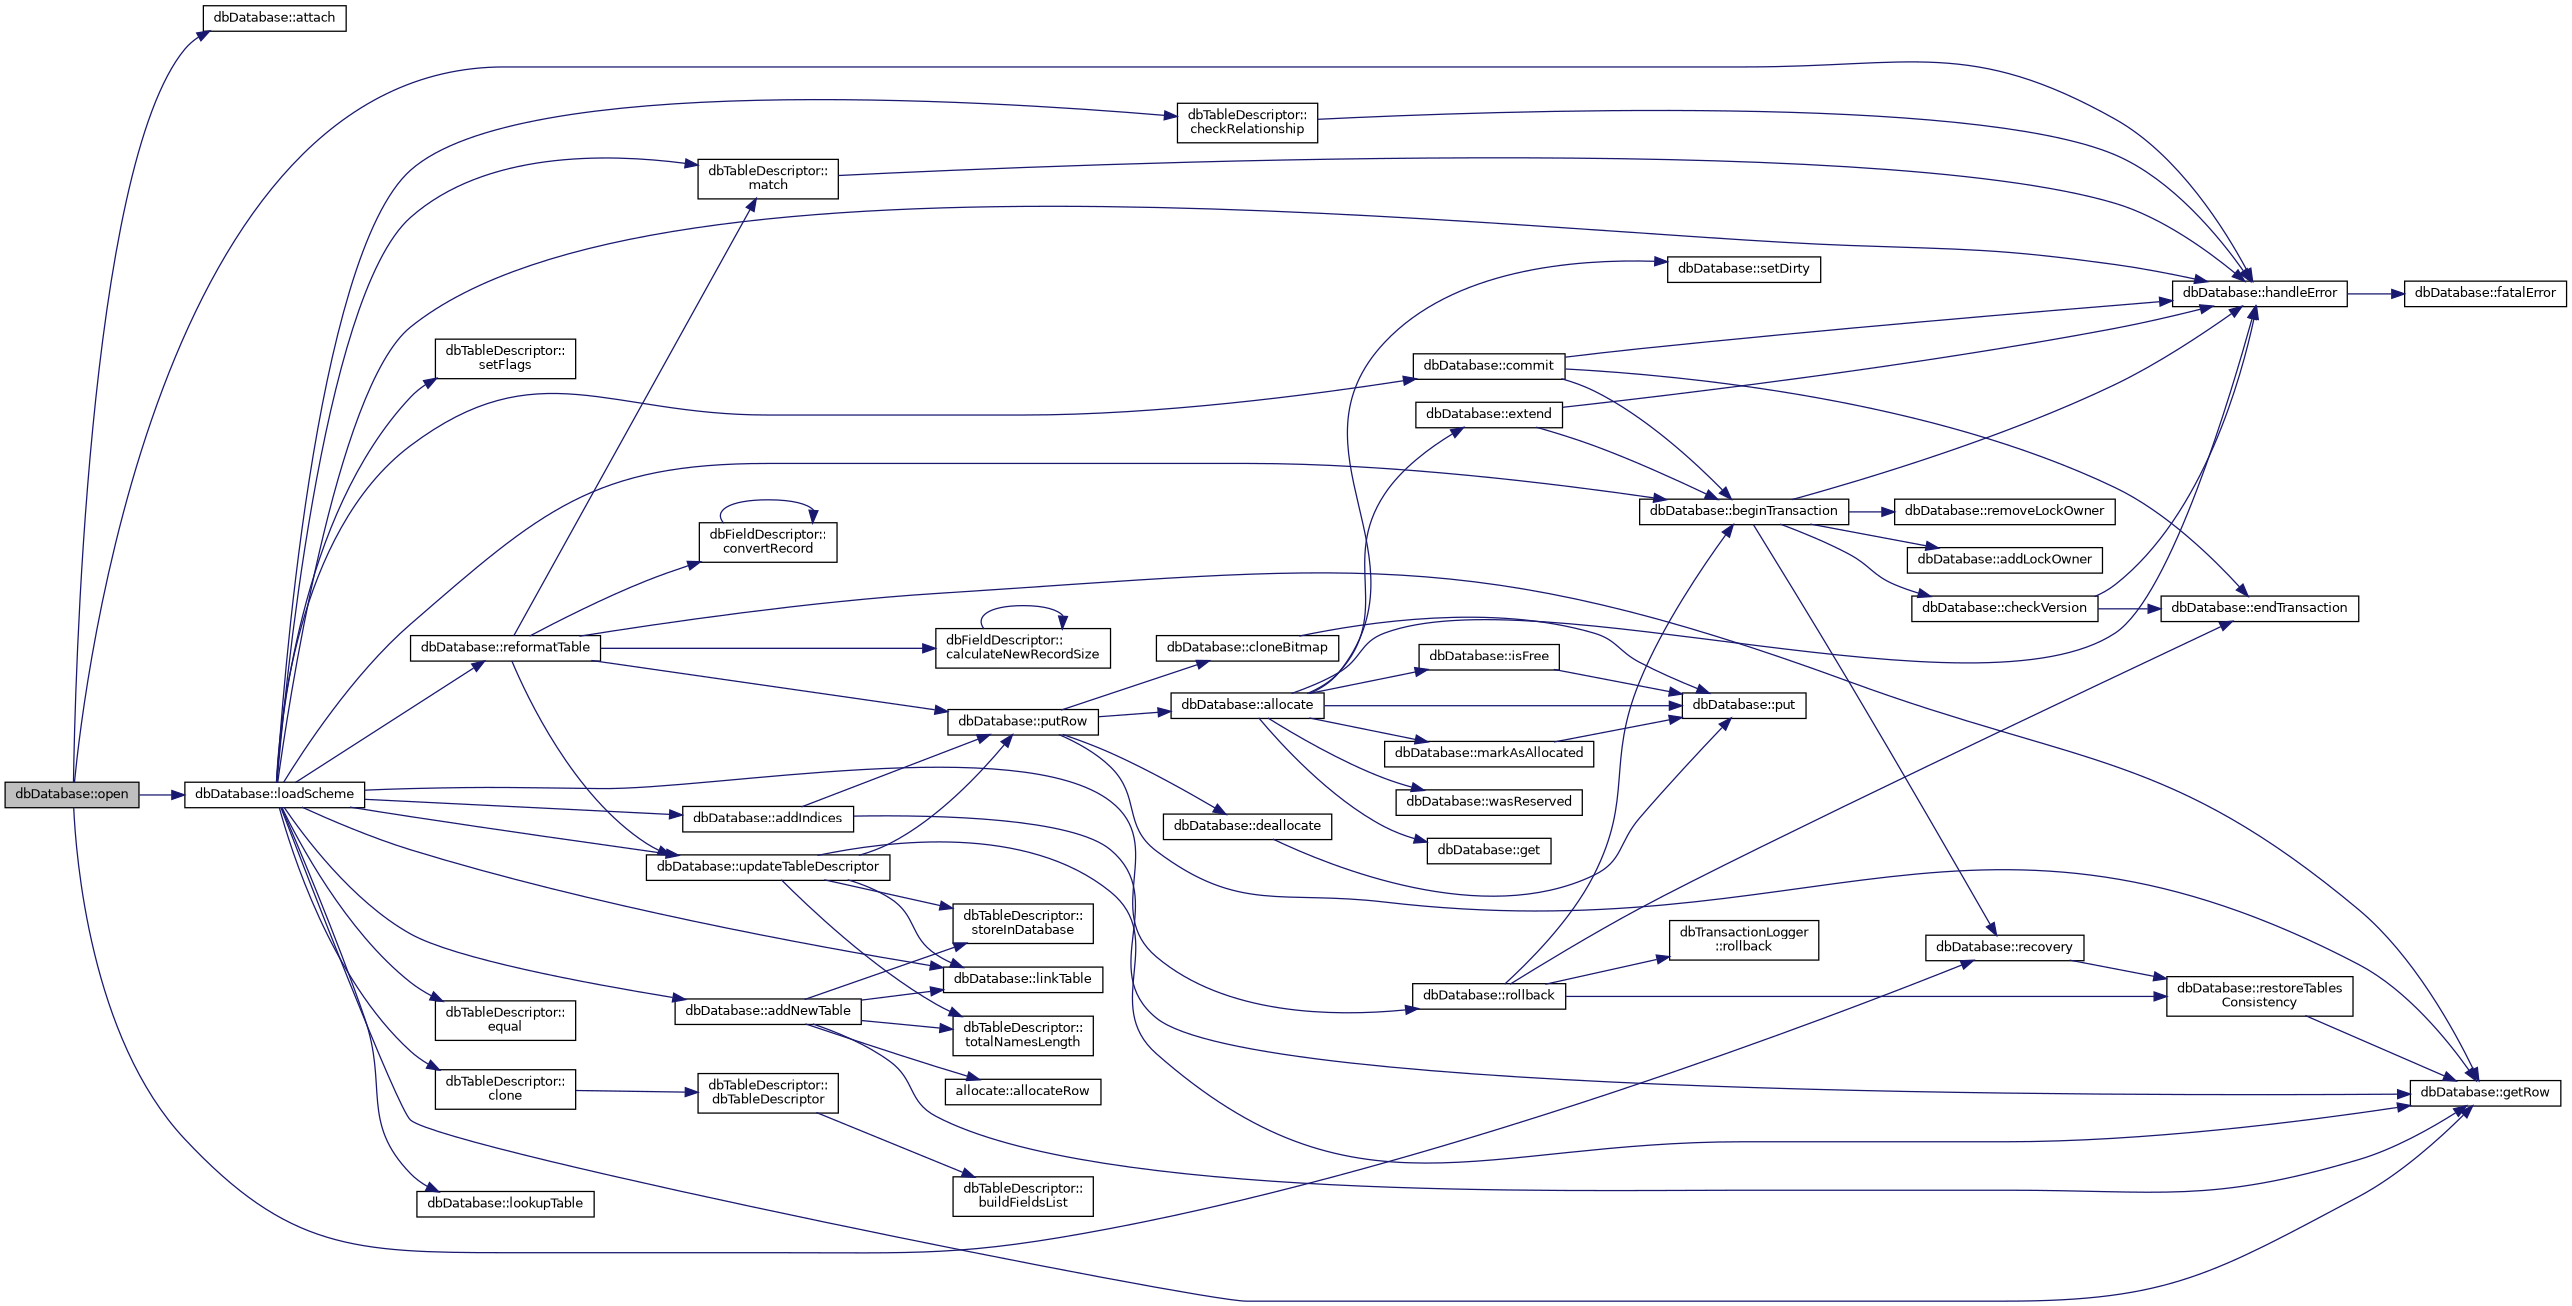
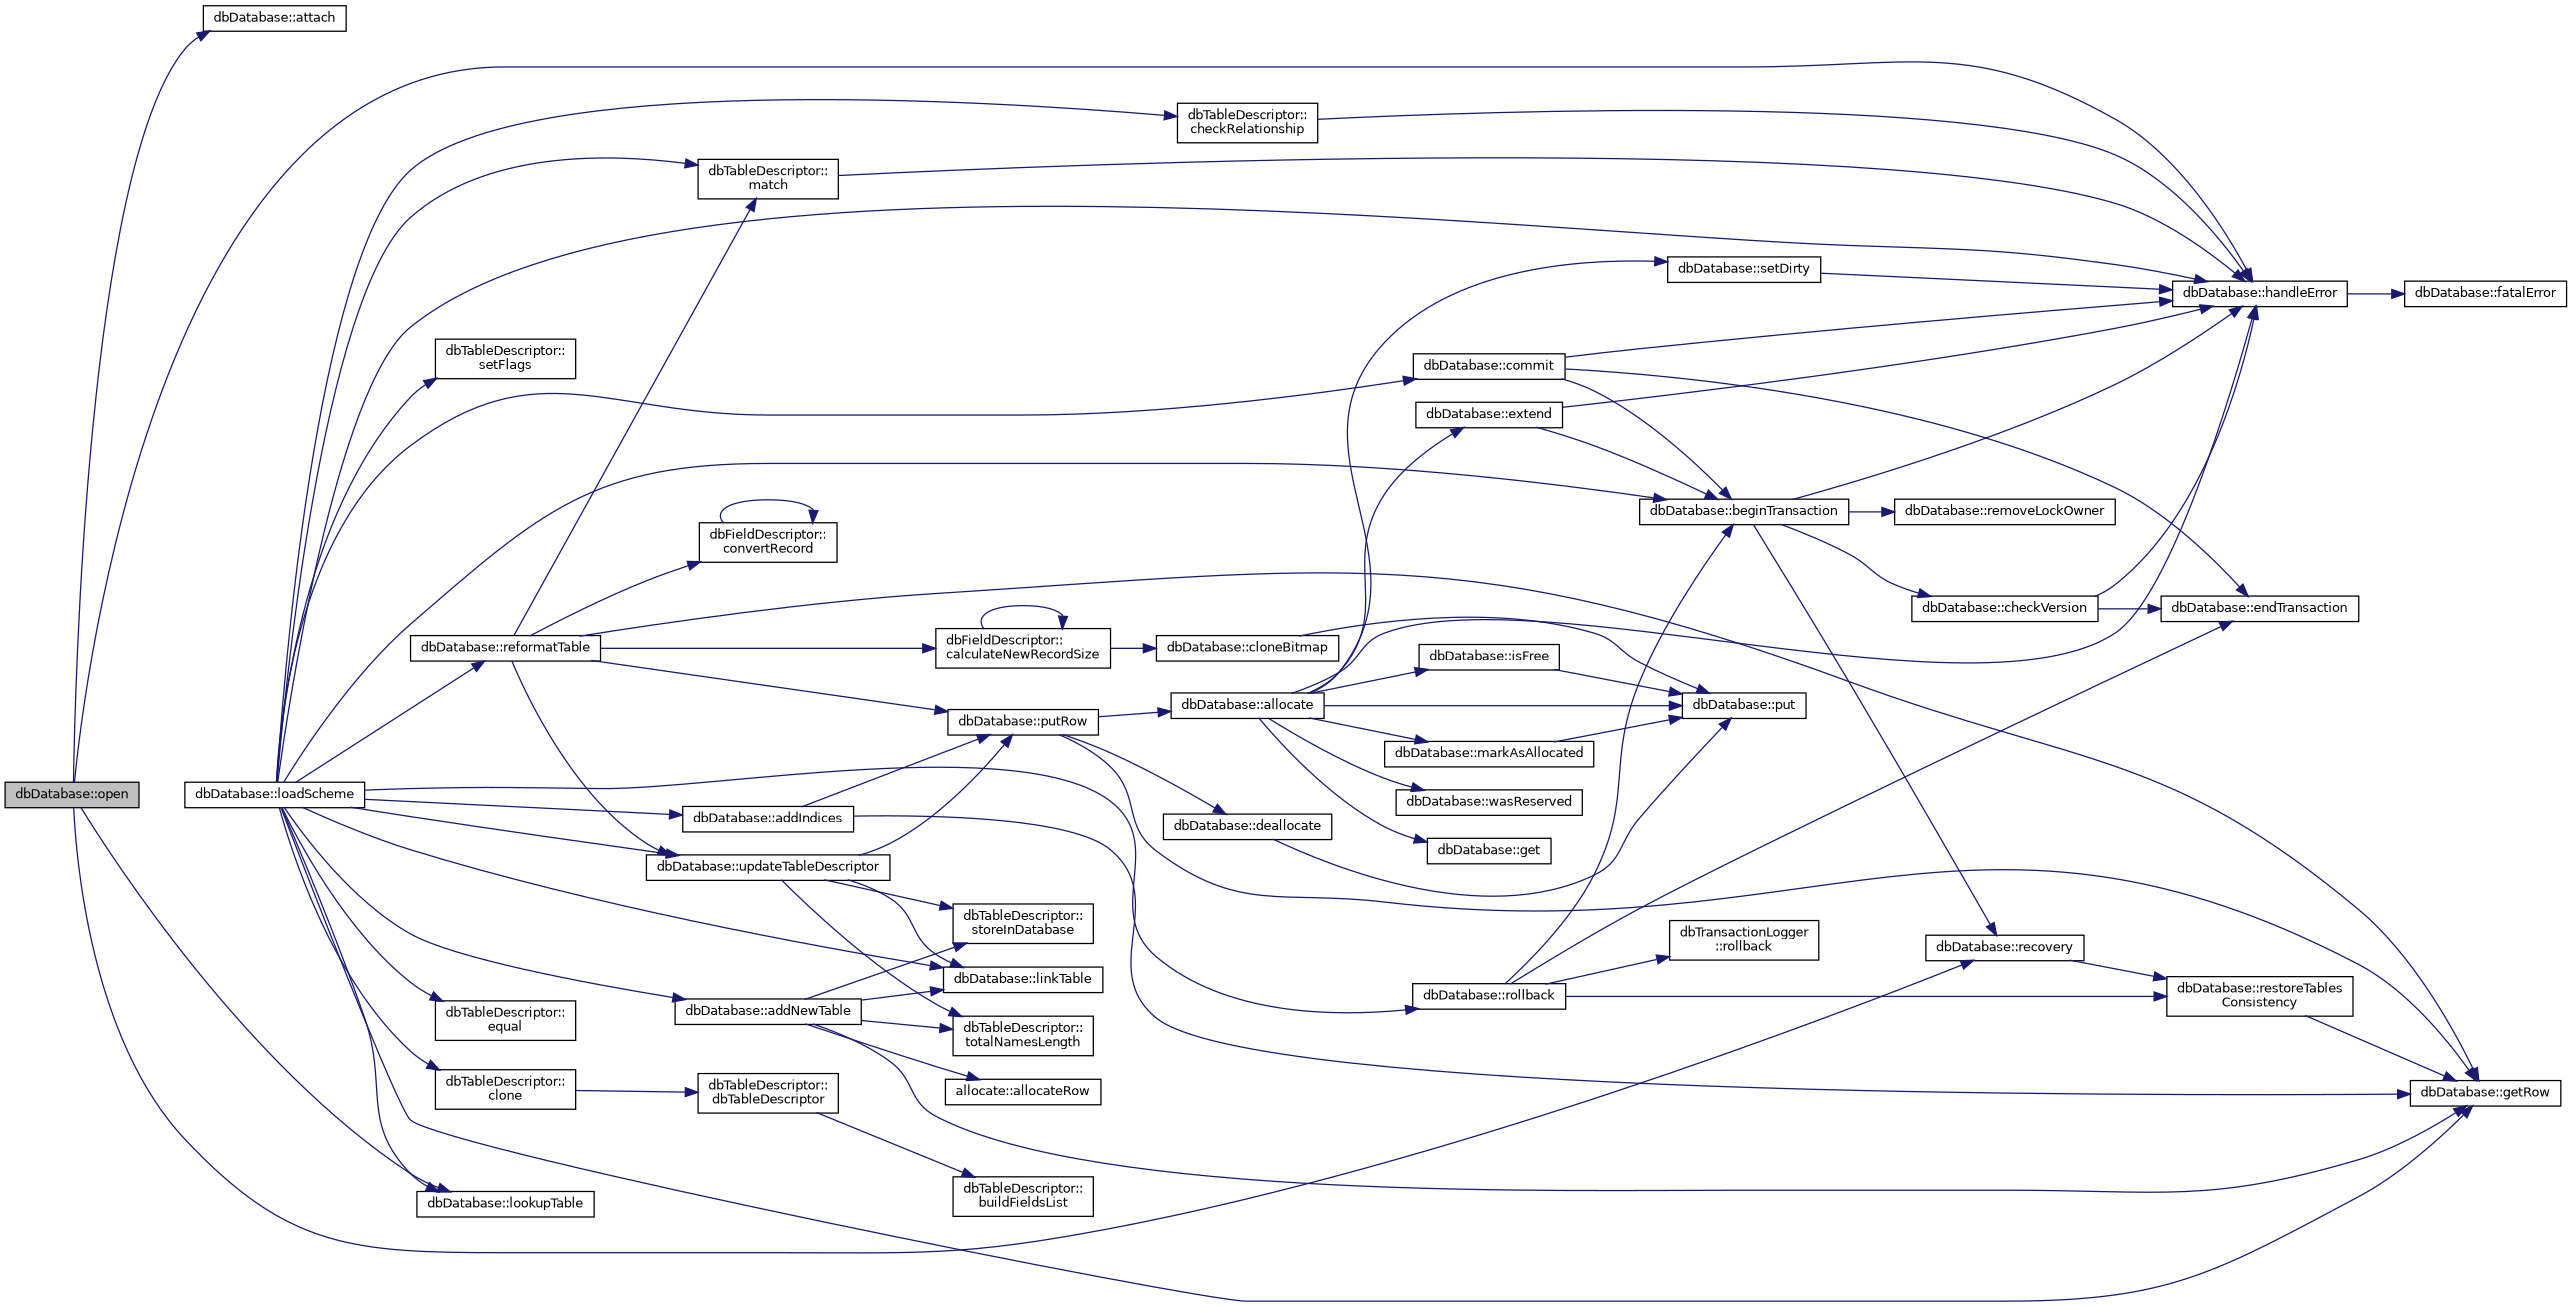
edge "dbDatabase::setDirty" -> "dbDatabase::handleError": added
node "dbDatabase::addLockOwner": removed
edge "dbDatabase::putRow" -> "dbDatabase::cloneBitmap": now "dbFieldDescriptor:: calculateNewRecordSize" -> "dbDatabase::cloneBitmap"
edge "dbDatabase::open" -> "dbDatabase::loadScheme": now "dbDatabase::open" -> "dbDatabase::lookupTable"
edge "dbDatabase::updateTableDescriptor" -> "dbDatabase::getRow": removed
